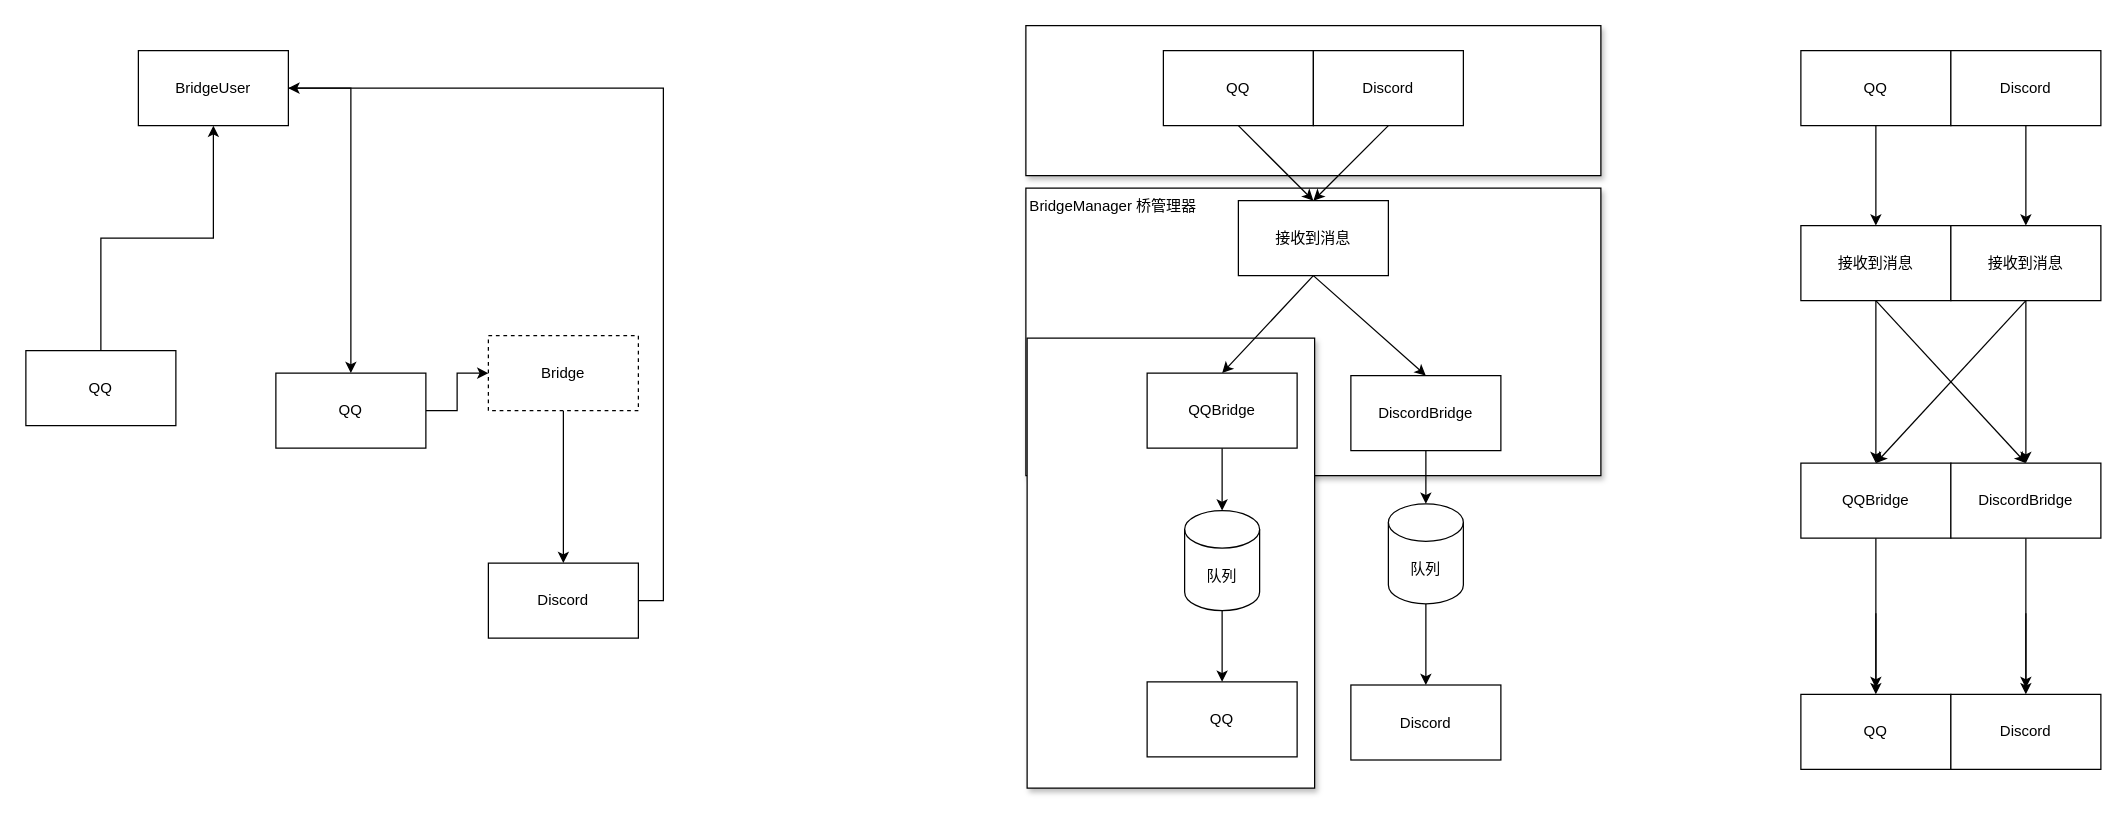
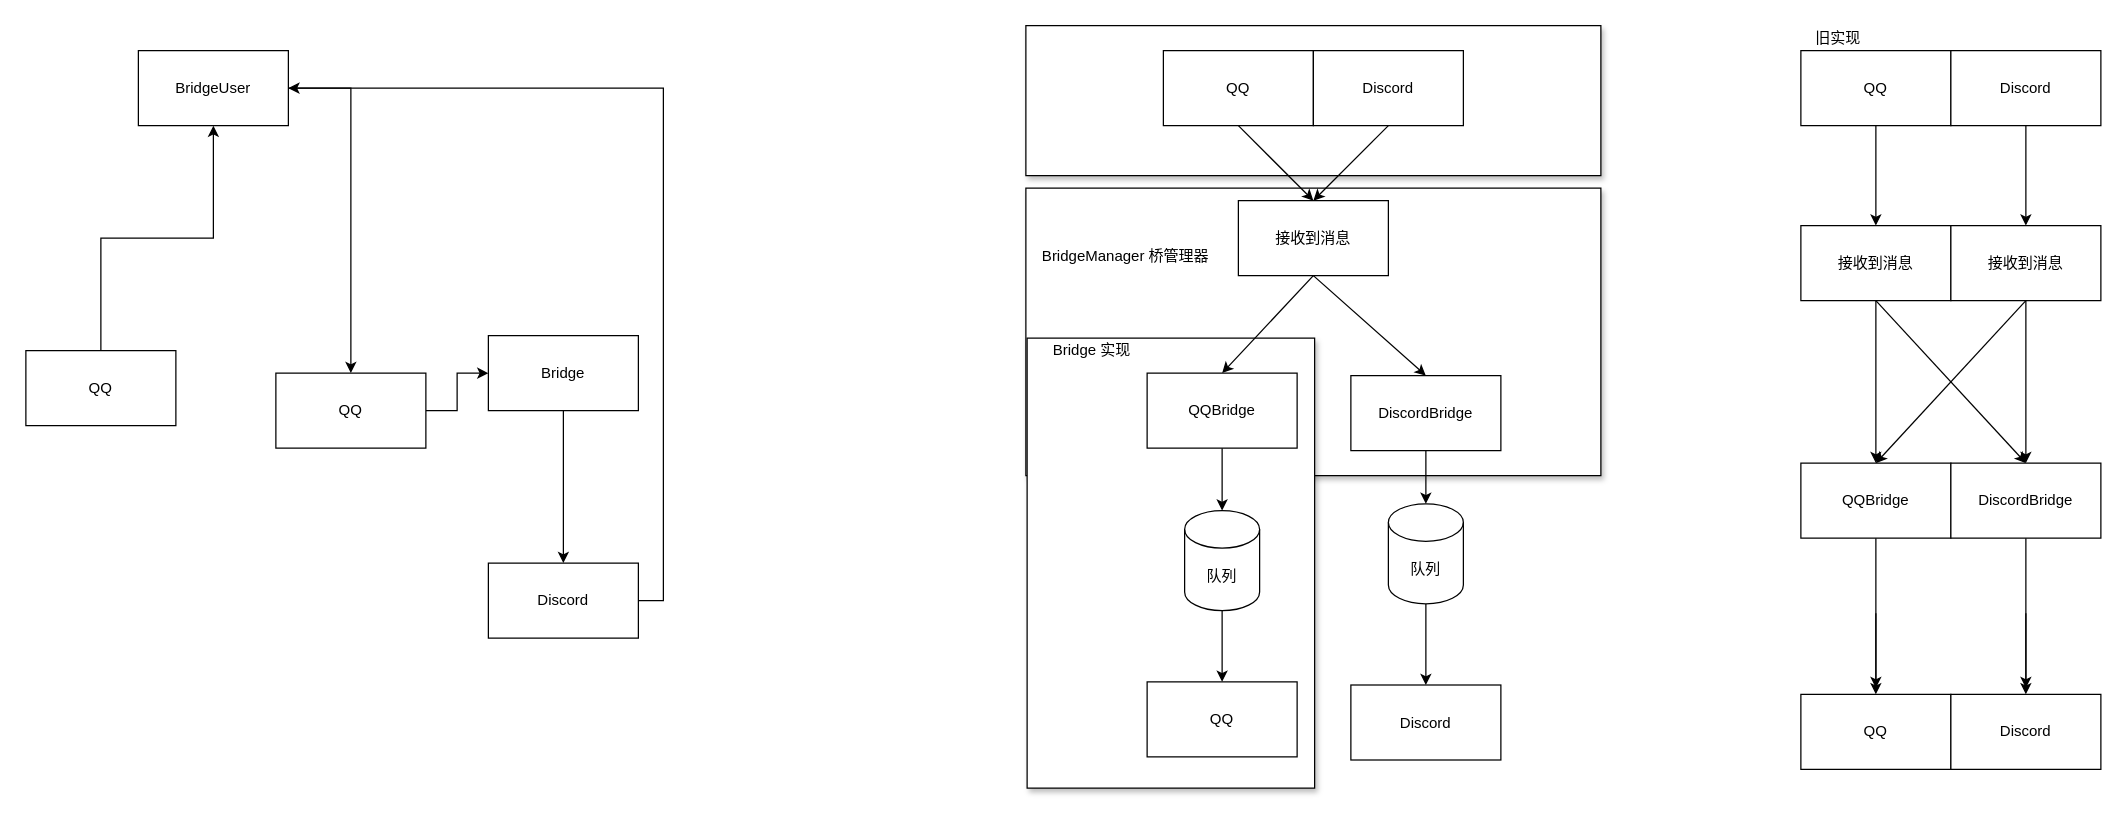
node "旧实现": added
node "BridgeManager 桥管理器": moved (1113, 207) -> (1126, 257)
node "Bridge 实现": added
node "Bridge": style dashed -> solid
